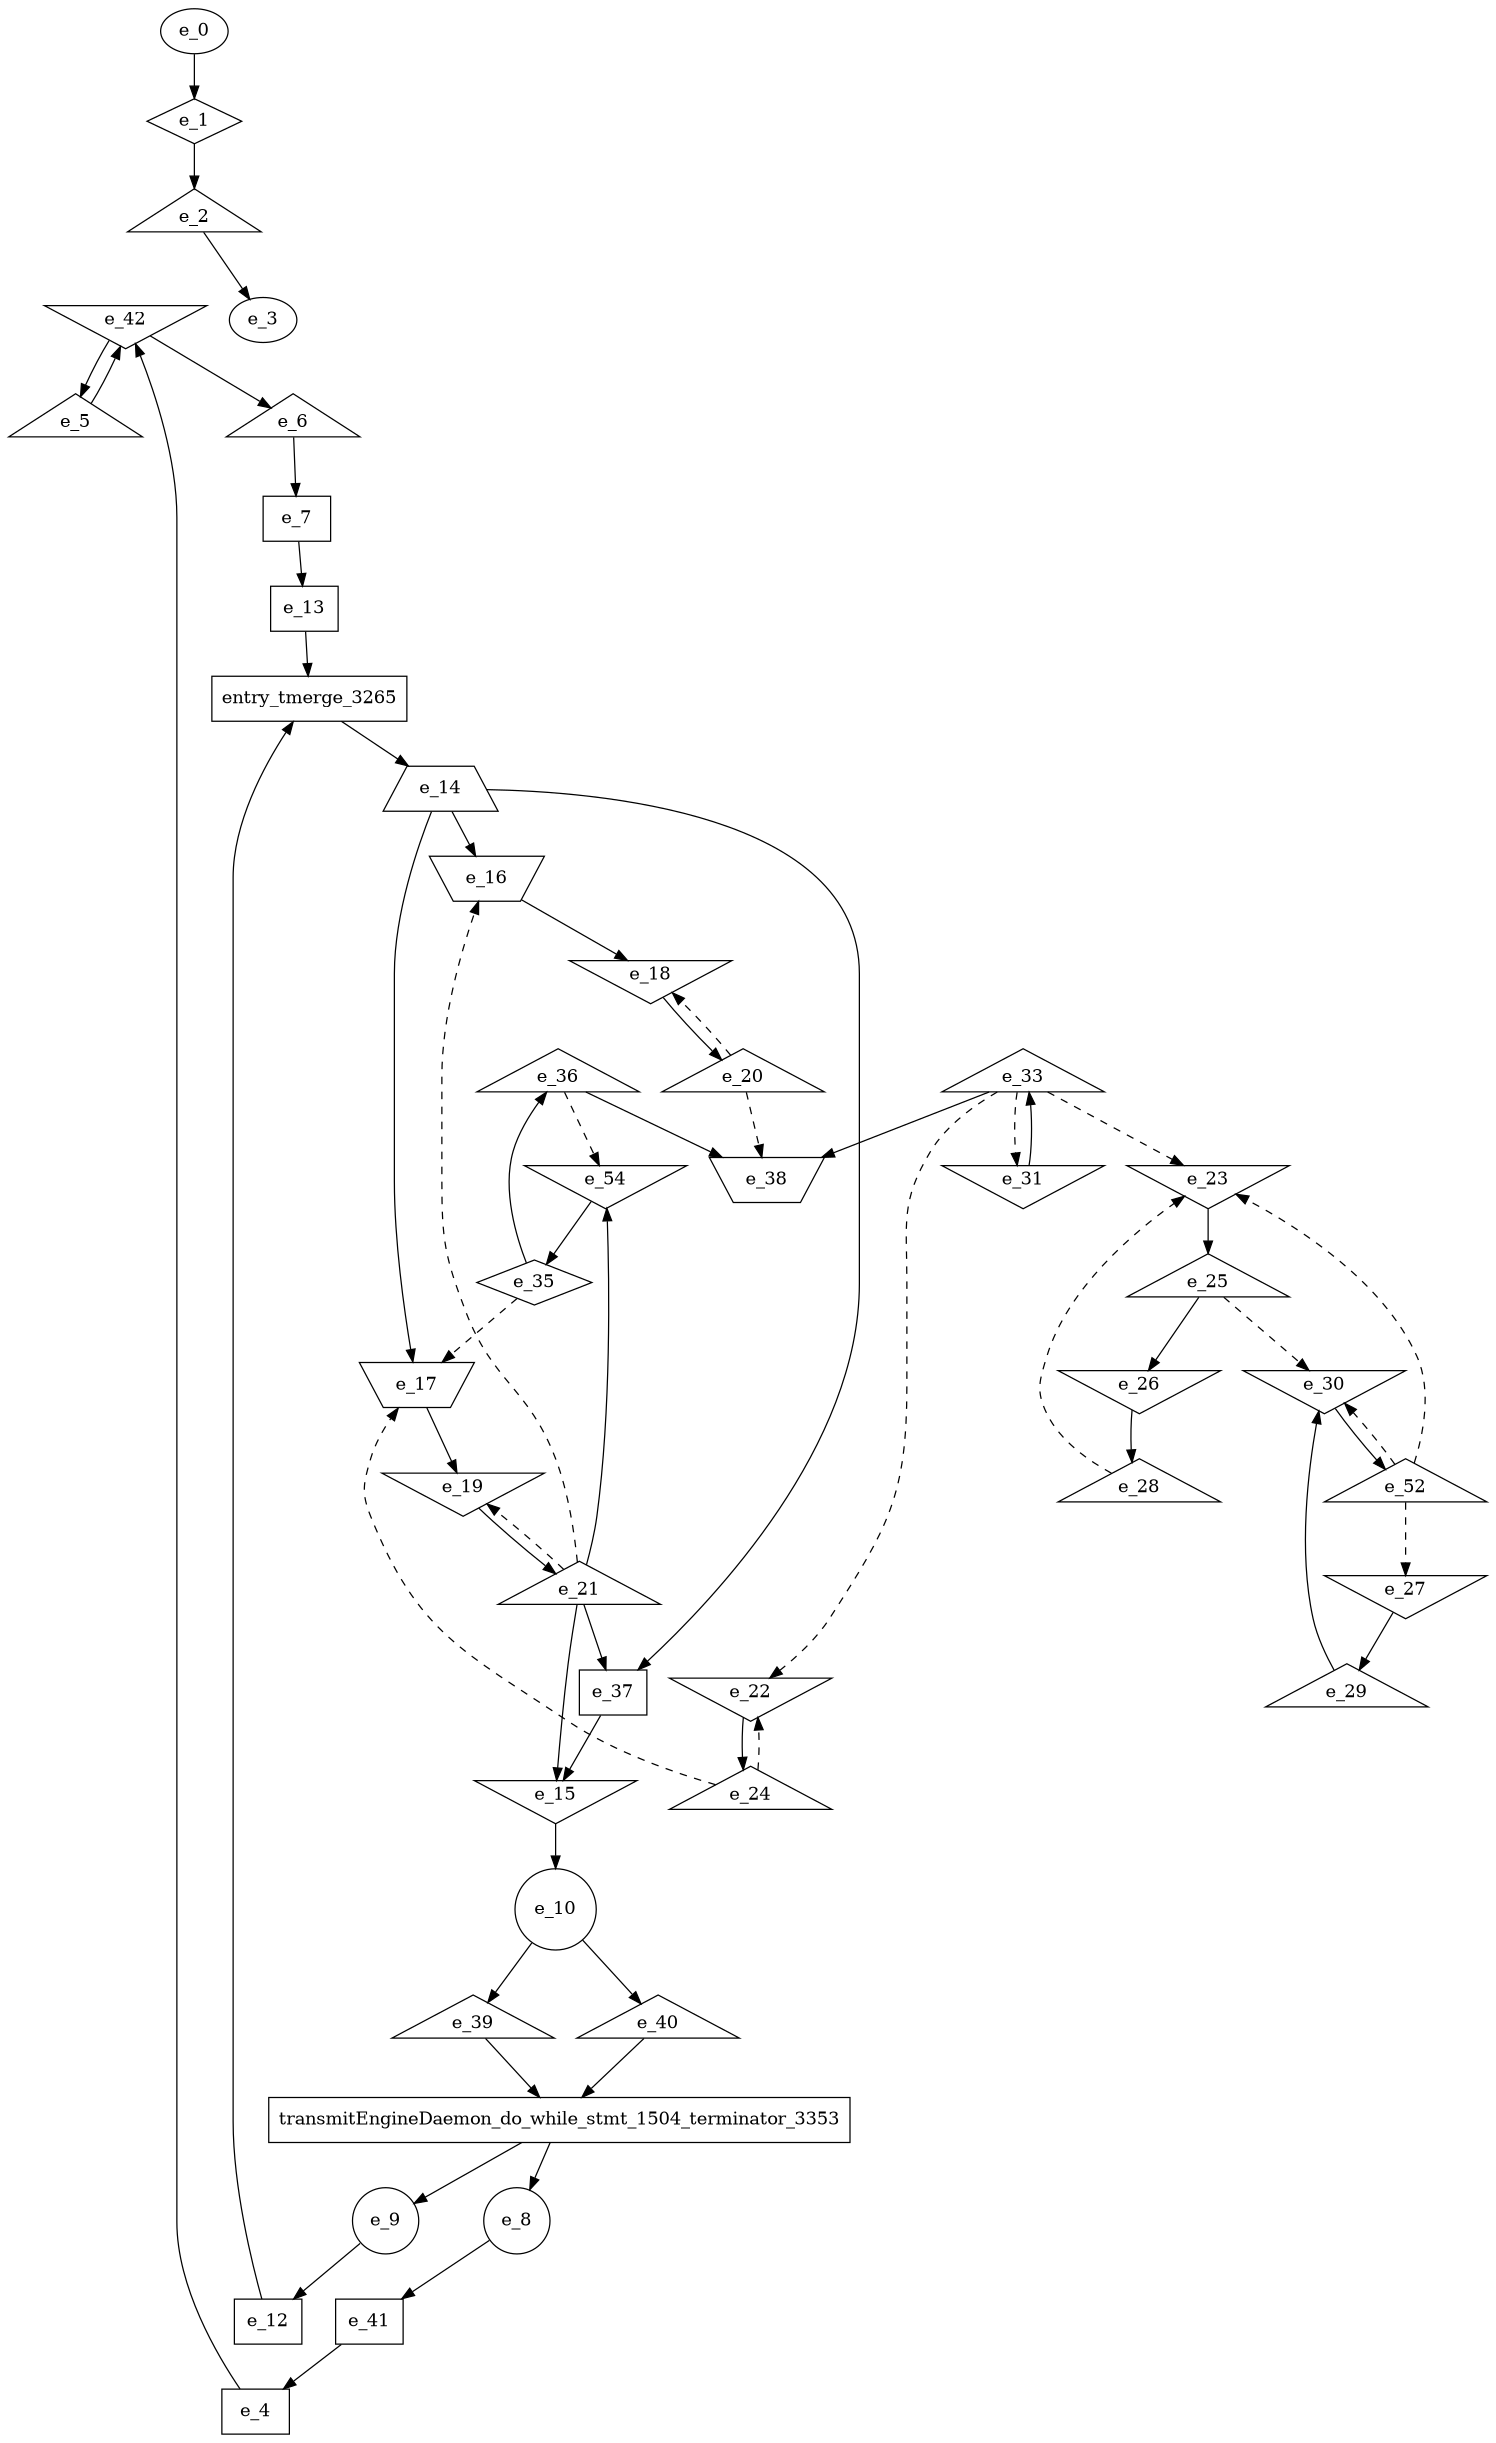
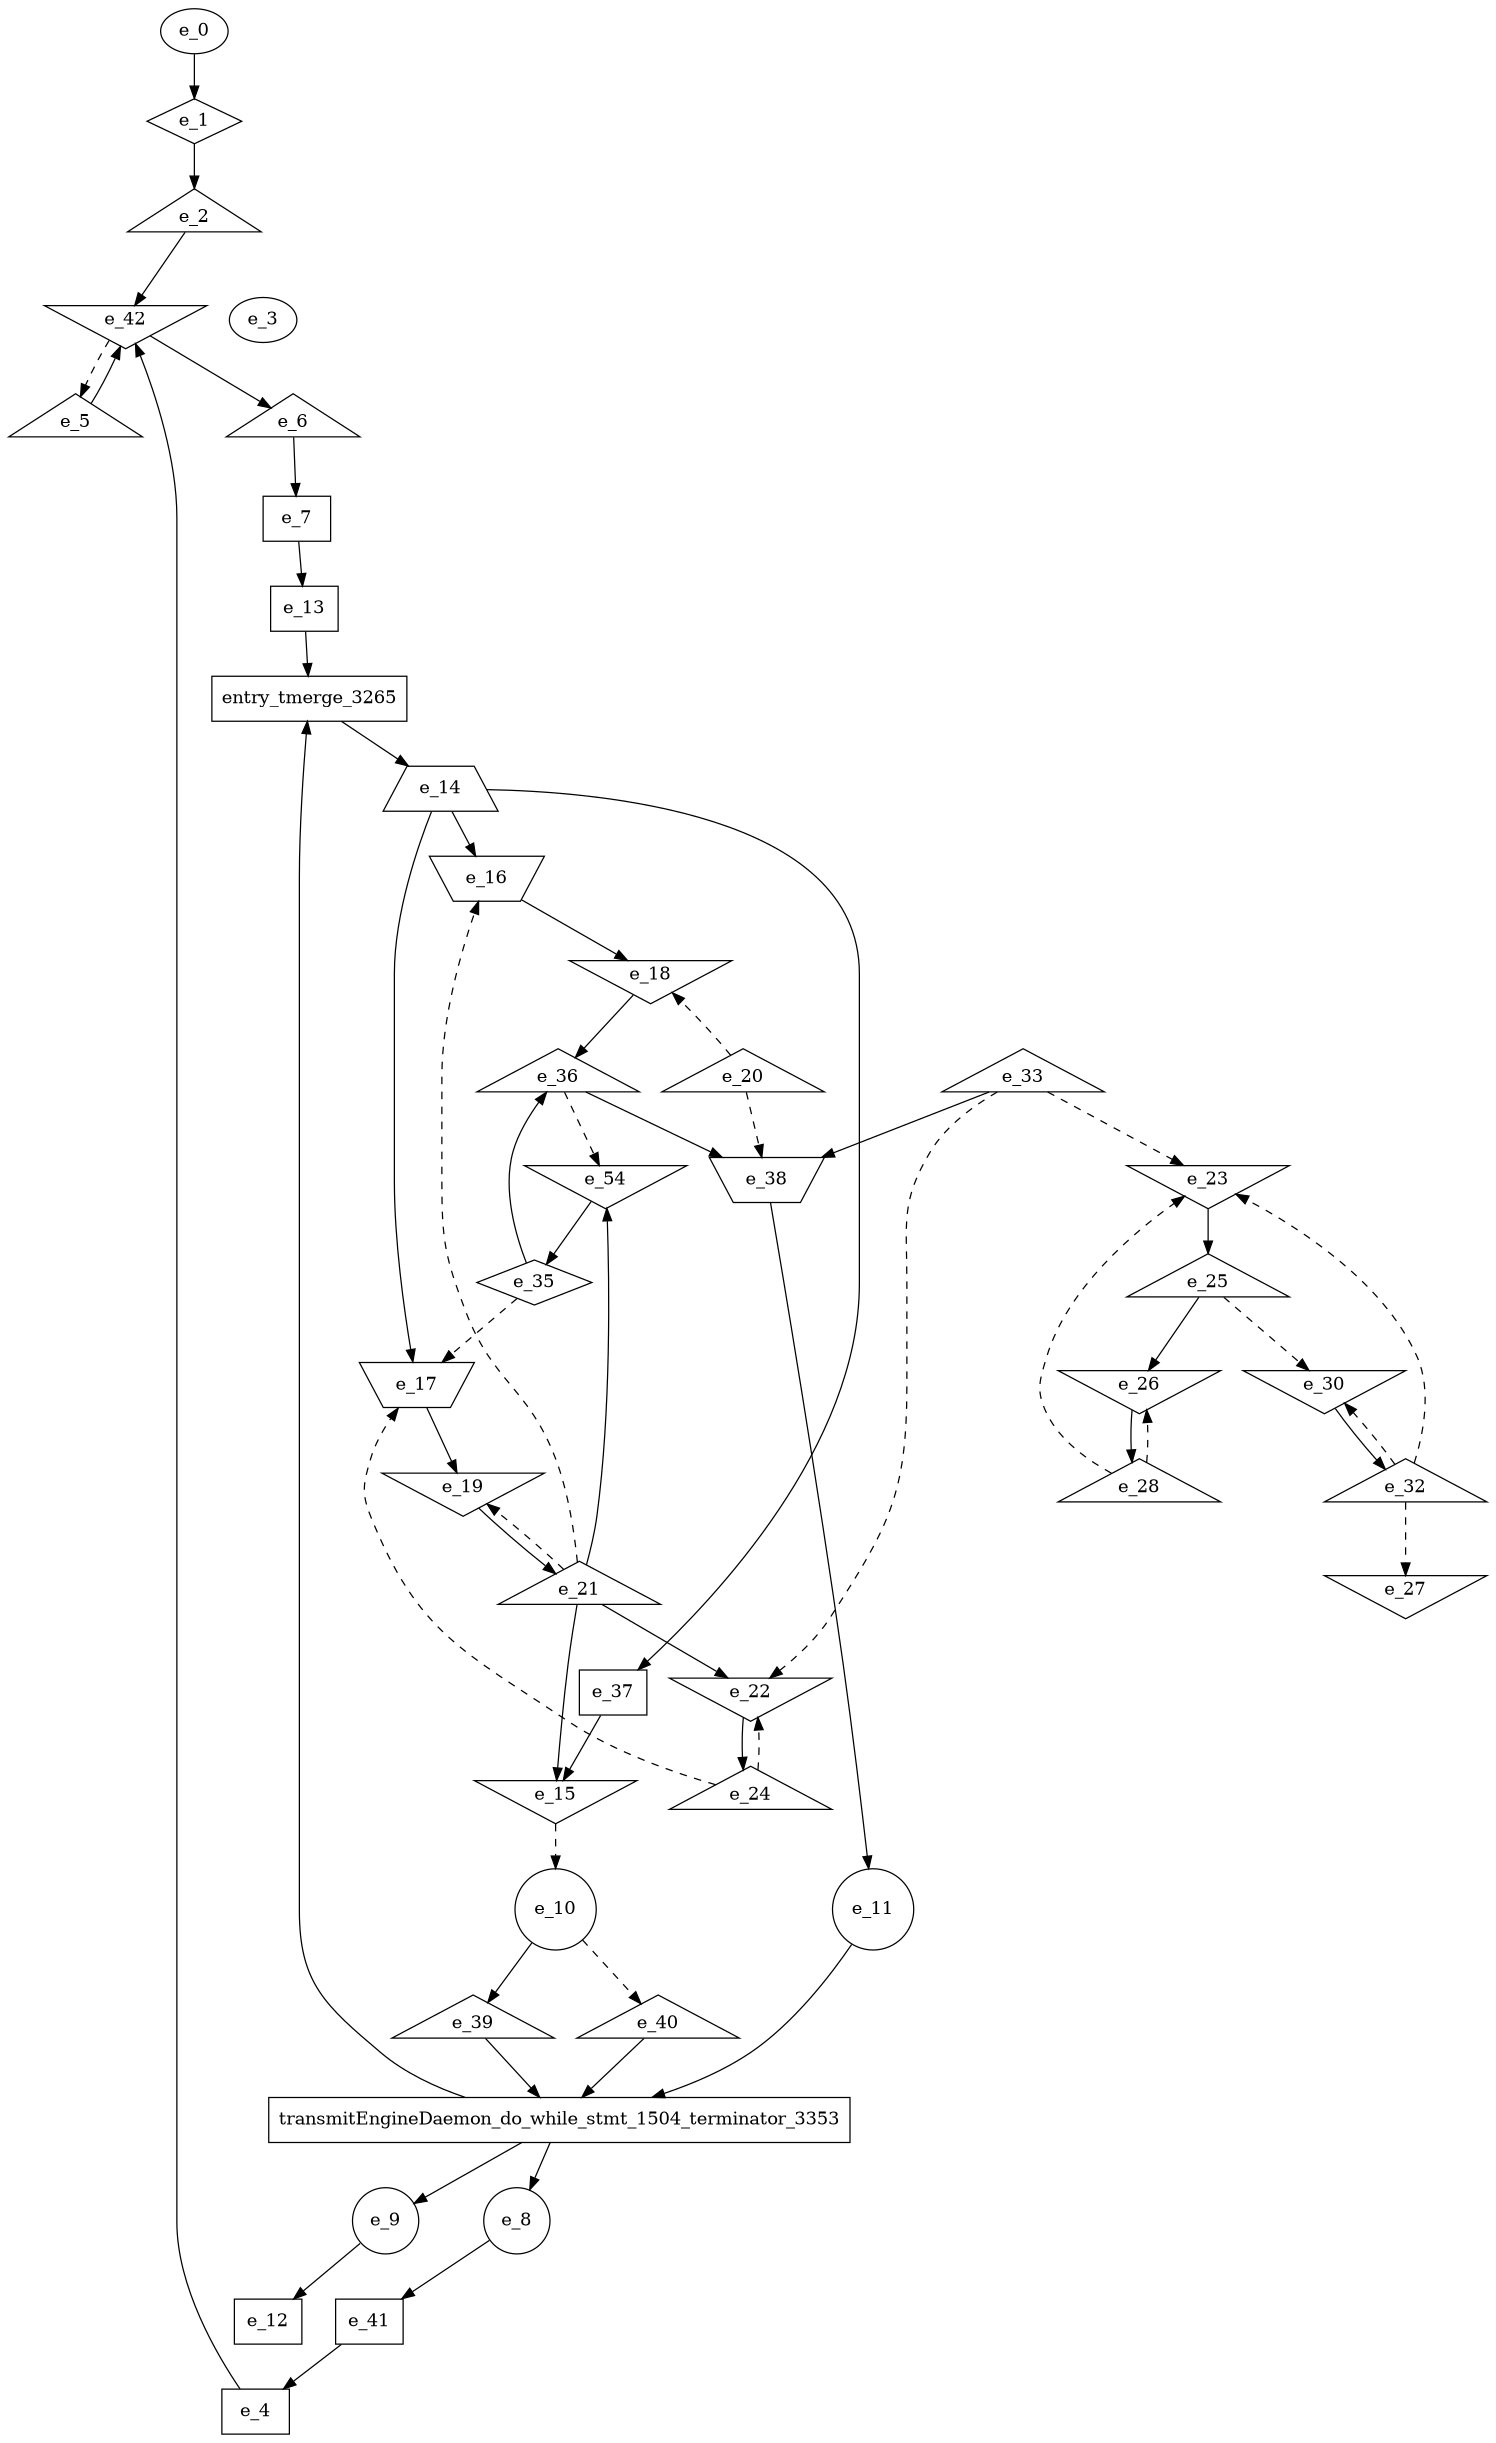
edge "e_2" -> "e_3": now "e_2" -> "e_42"
edge "e_42" -> "e_5": style solid -> dashed
edge "e_18" -> "e_20": now "e_18" -> "e_36"
node "e_31": removed
edge "e_28" -> "e_26": added
node "e_52": label "e_52" -> "e_32"
edge "e_12" -> "entry_tmerge_3265": now "transmitEngineDaemon_do_while_stmt_1504_terminator_3353" -> "entry_tmerge_3265"
edge "e_21" -> "e_37": now "e_21" -> "e_22"
node "e_29": removed
edge "e_15" -> "e_10": style solid -> dashed
node "e_11": added
edge "e_10" -> "e_40": style solid -> dashed
